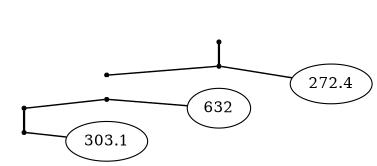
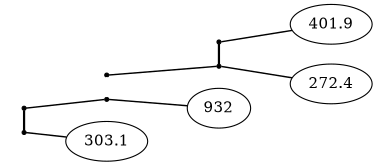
node "401.9": added
node "632": label "632" -> "932"
